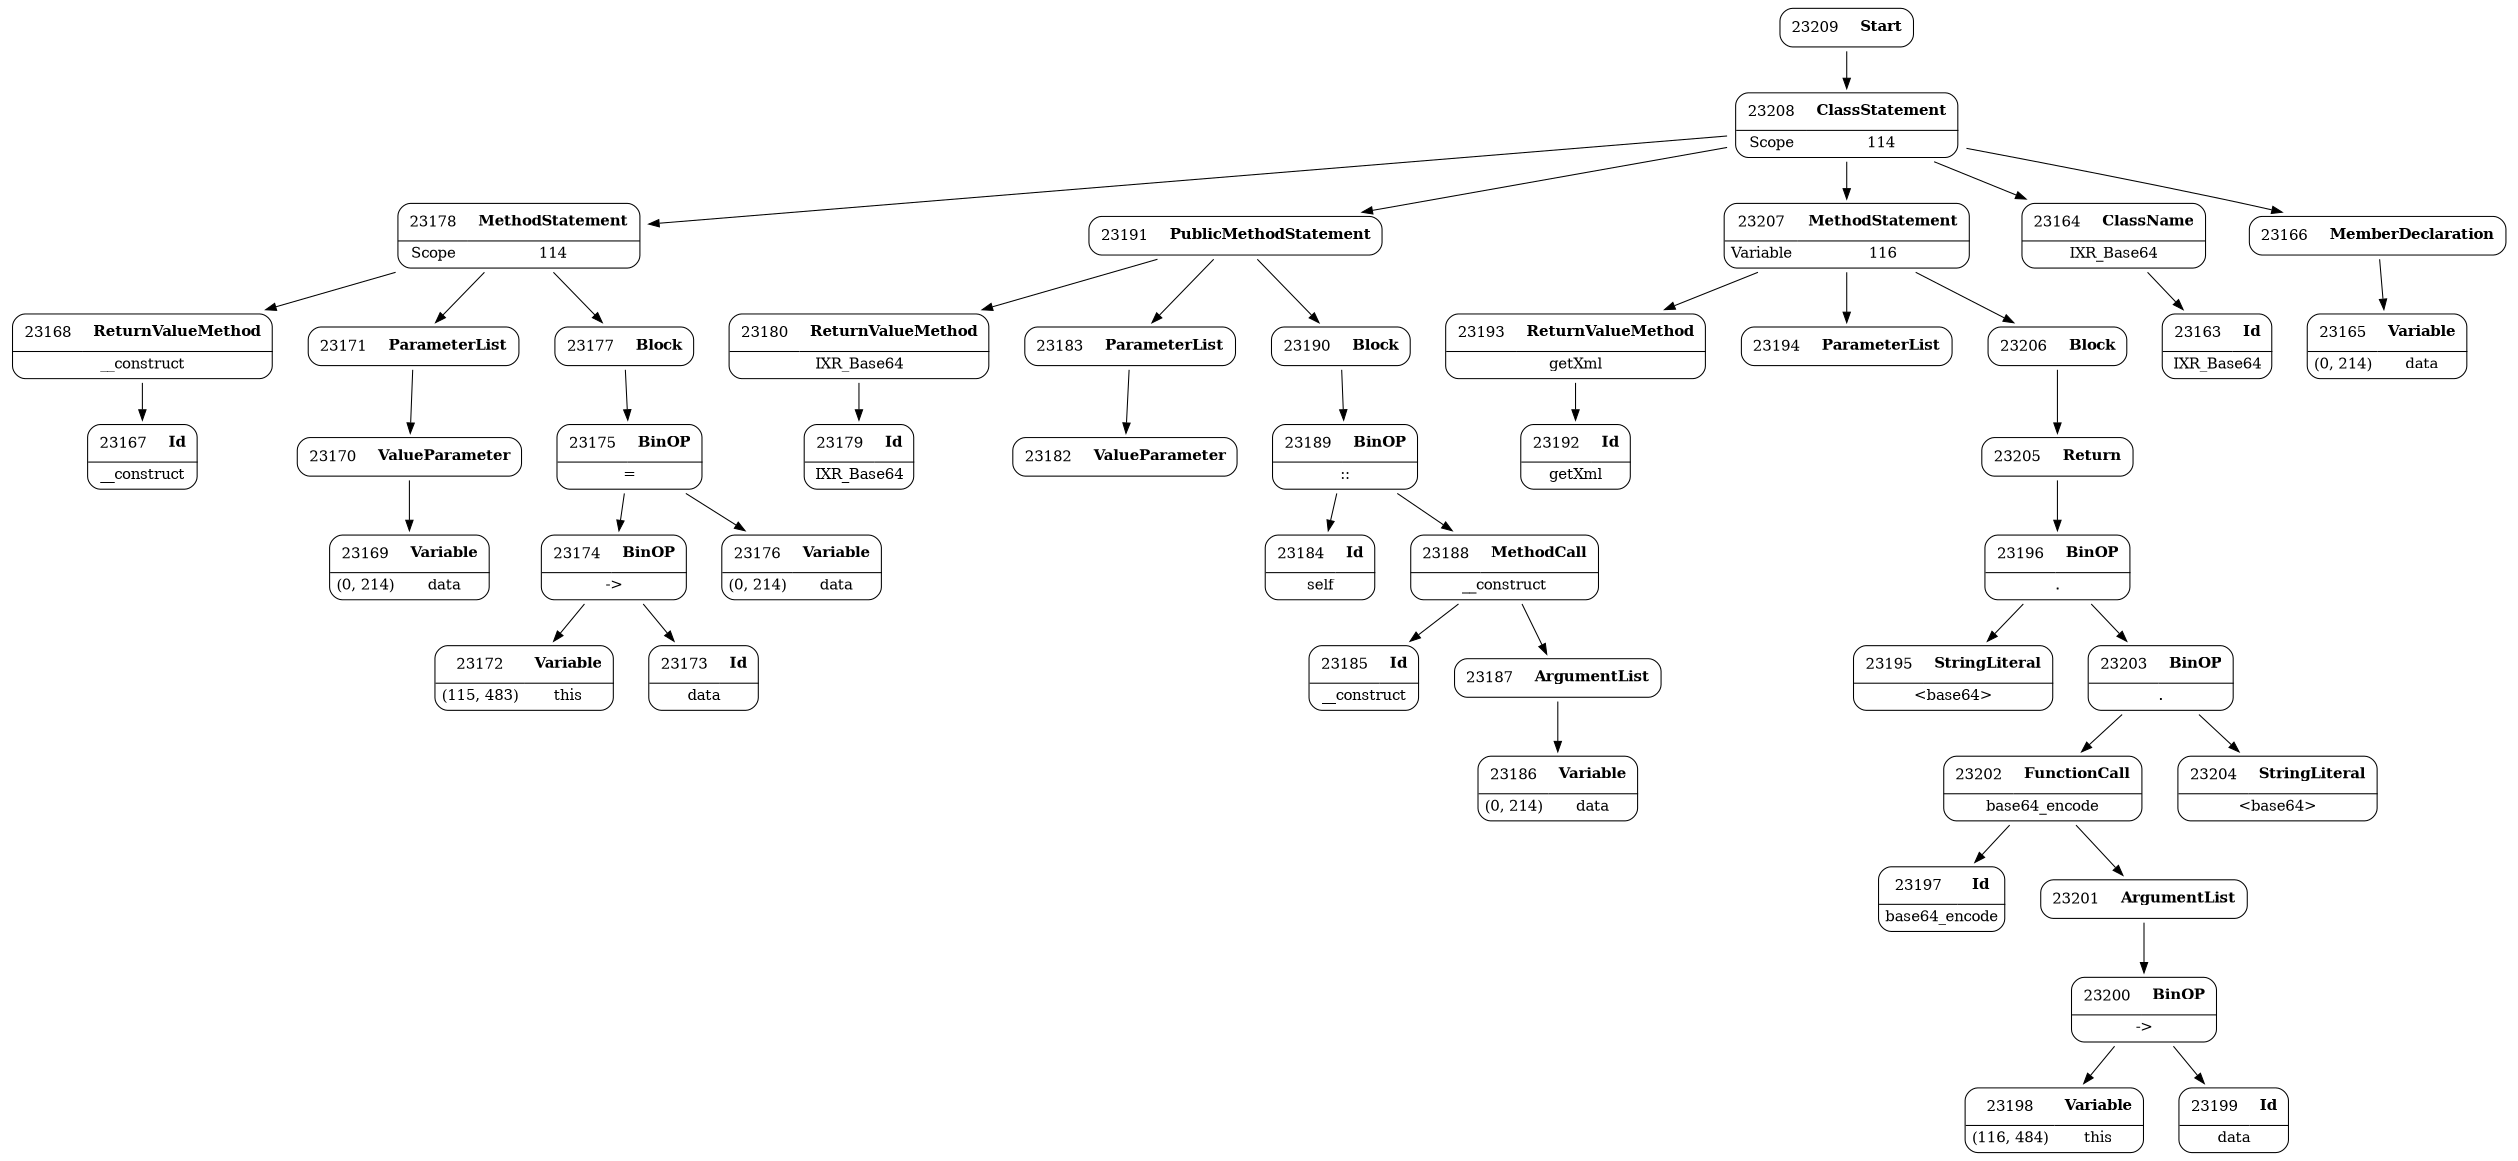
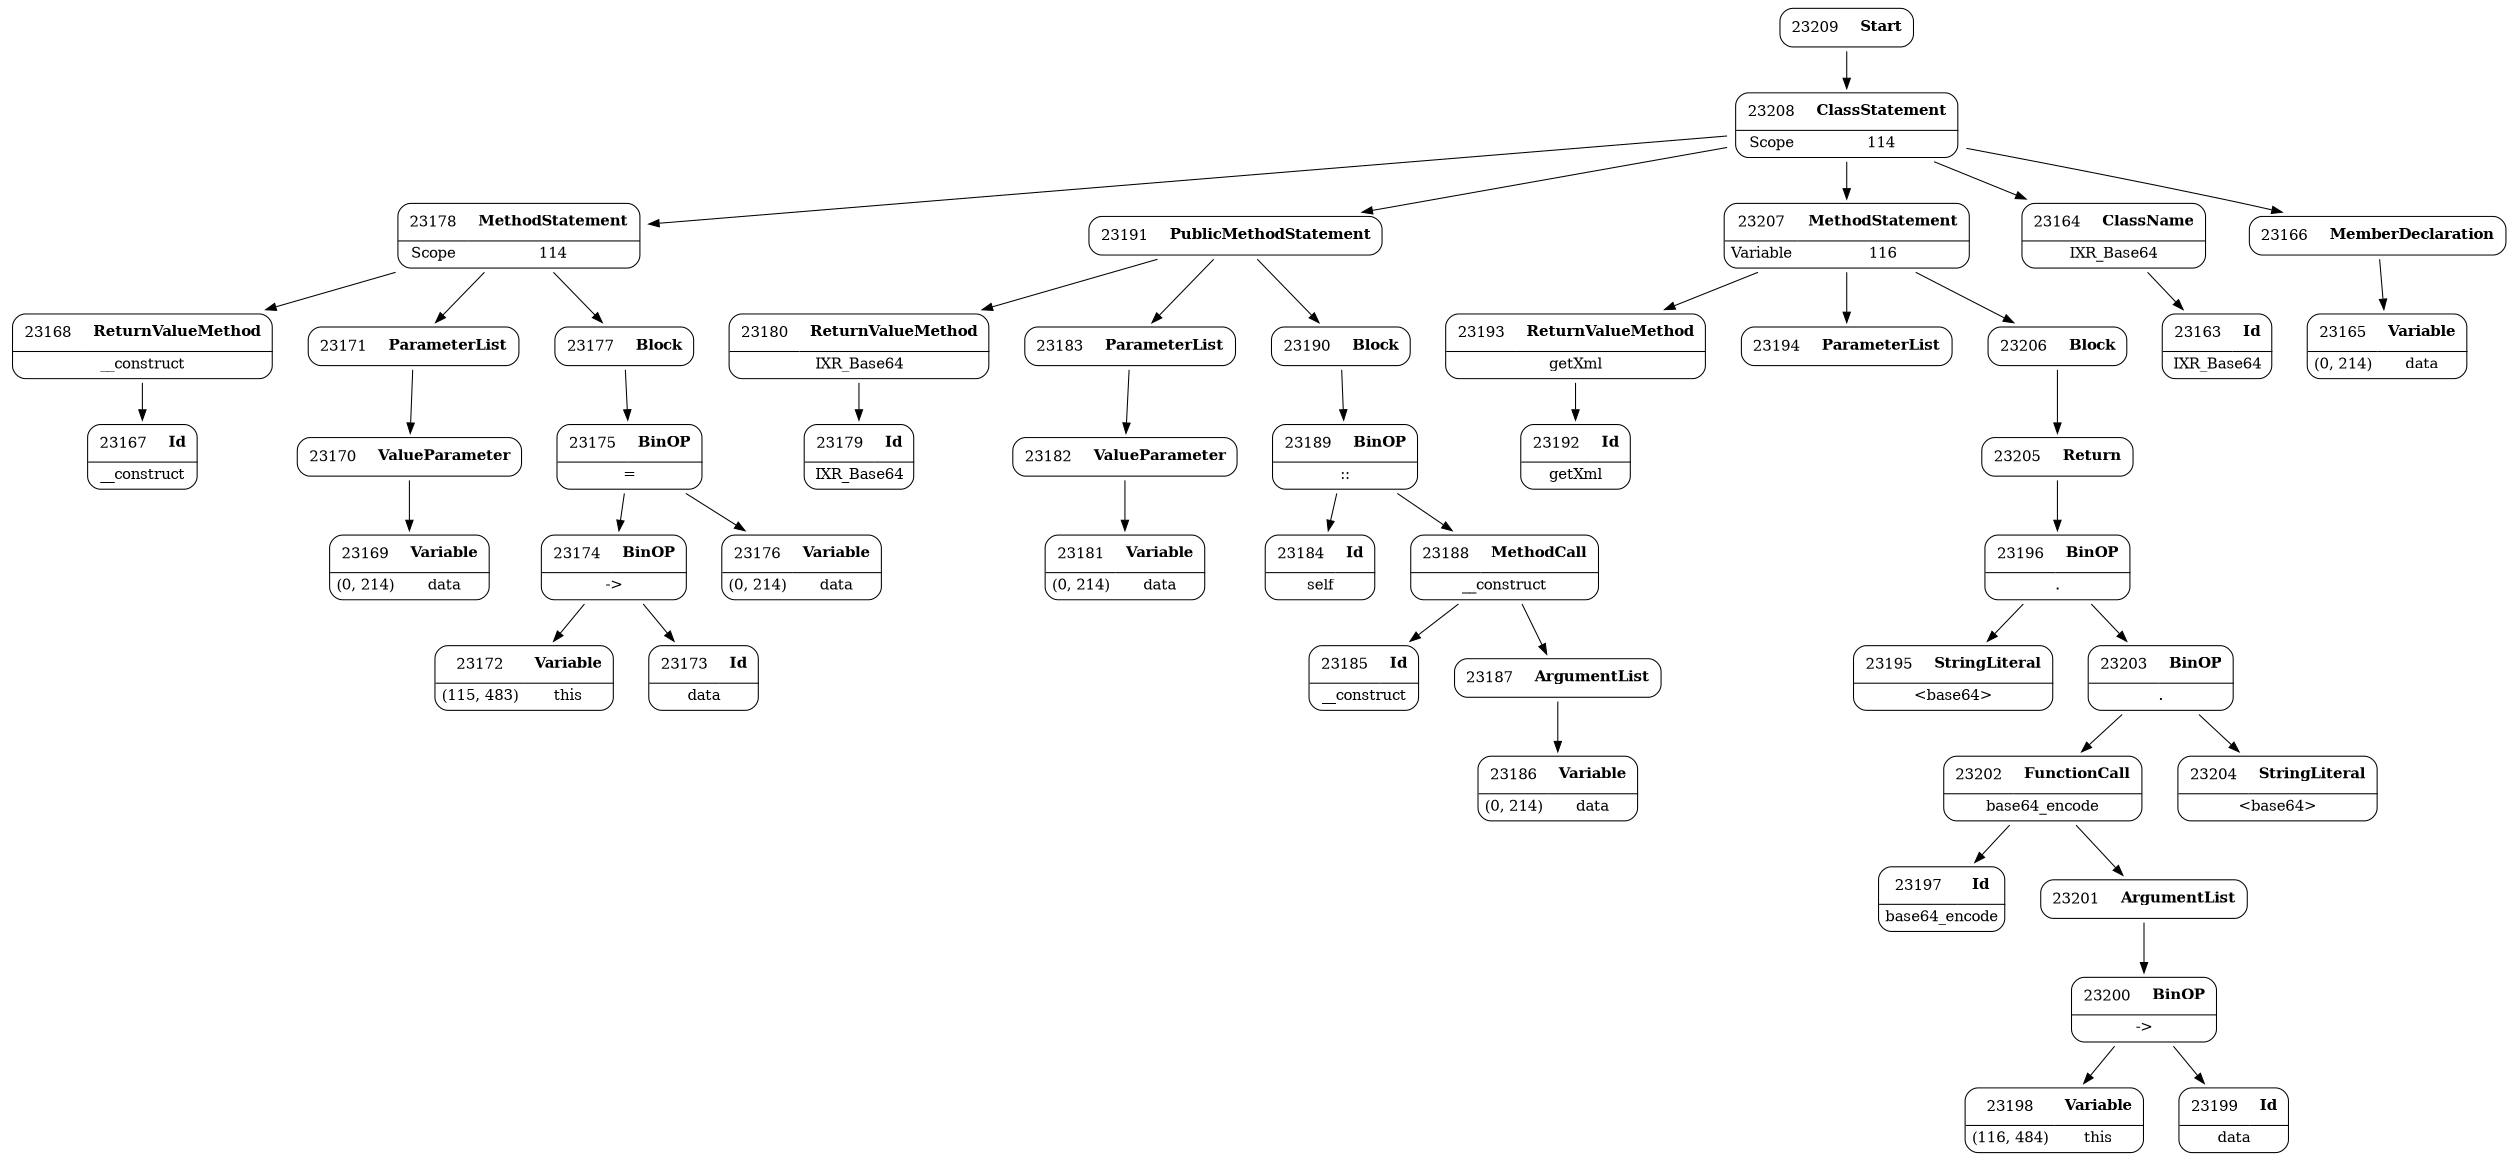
node "23181": added
